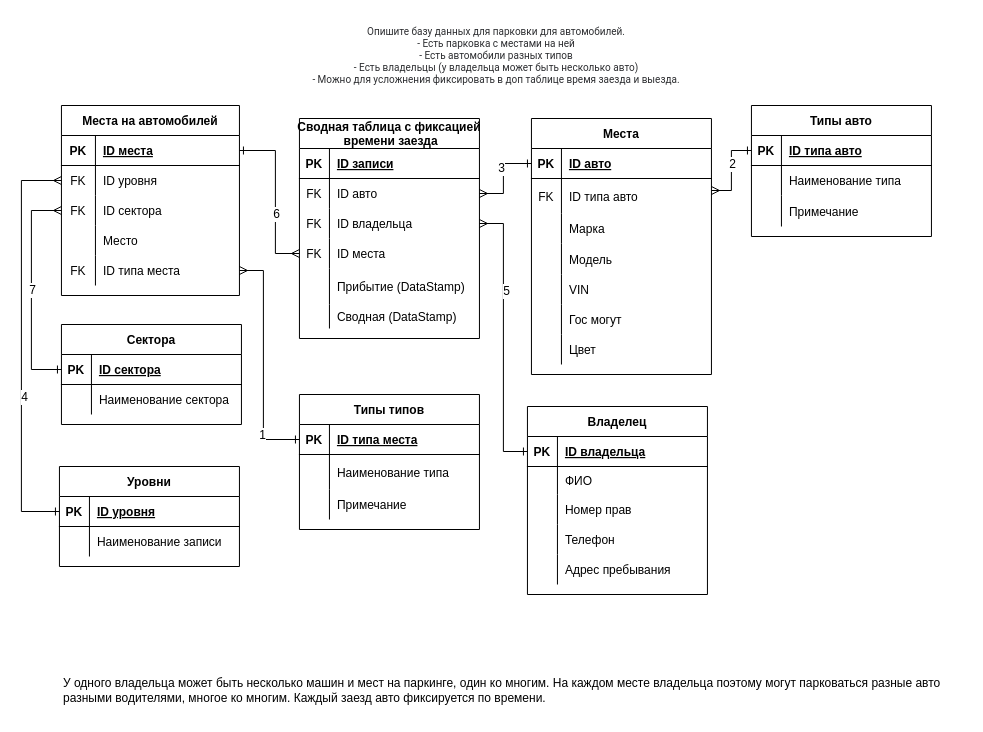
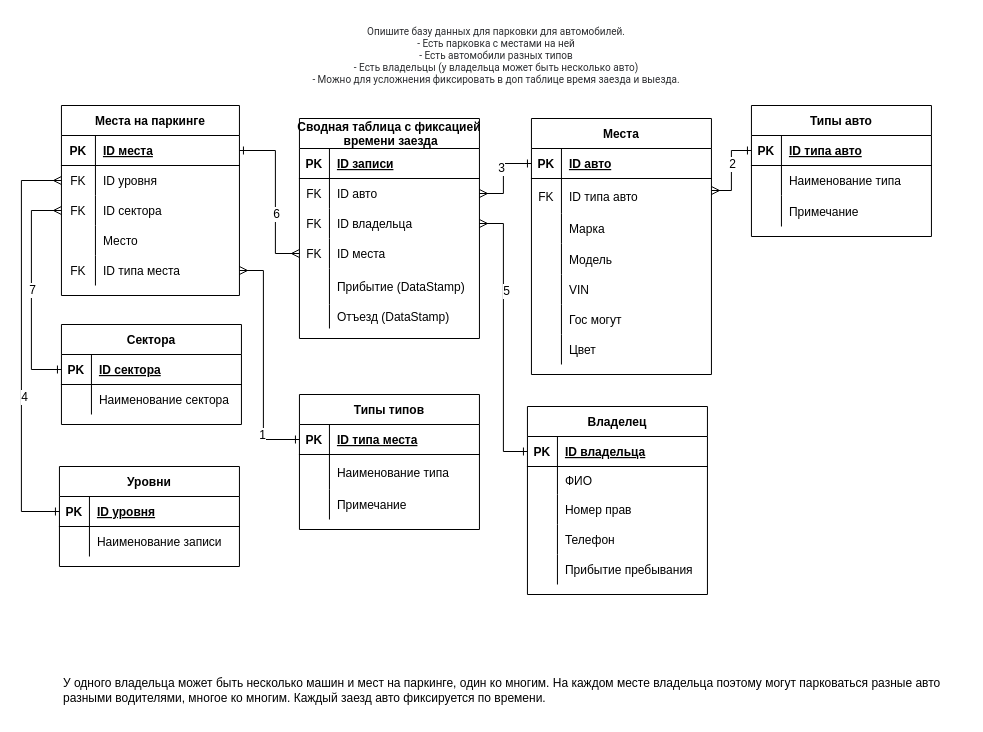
node "Места на автомобилей": label "Места на автомобилей" -> "Места на паркинге"
node "Сводная (DataStamp)": label "Сводная (DataStamp)" -> "Отъезд (DataStamp)"
node "Адрес пребывания": label "Адрес пребывания" -> "Прибытие пребывания"
